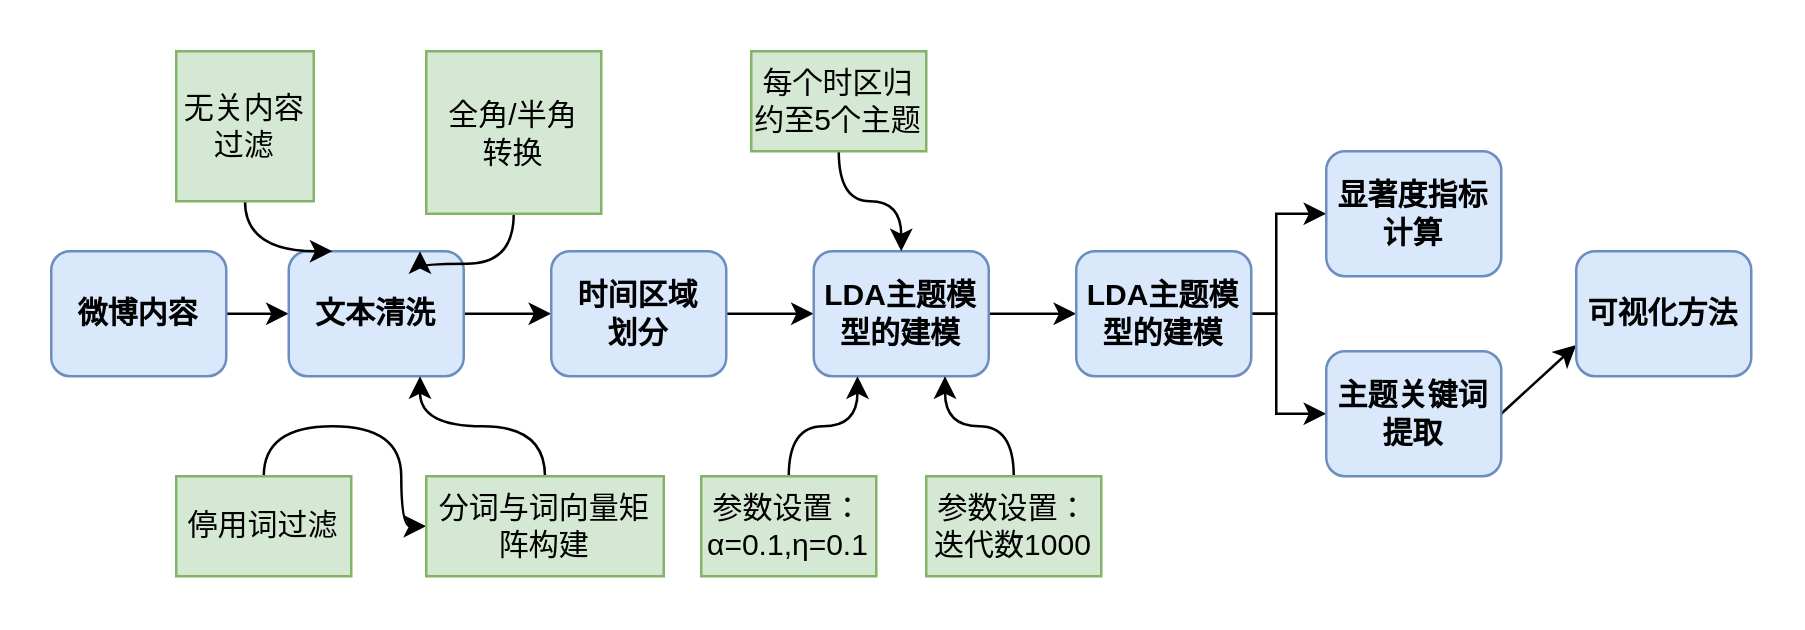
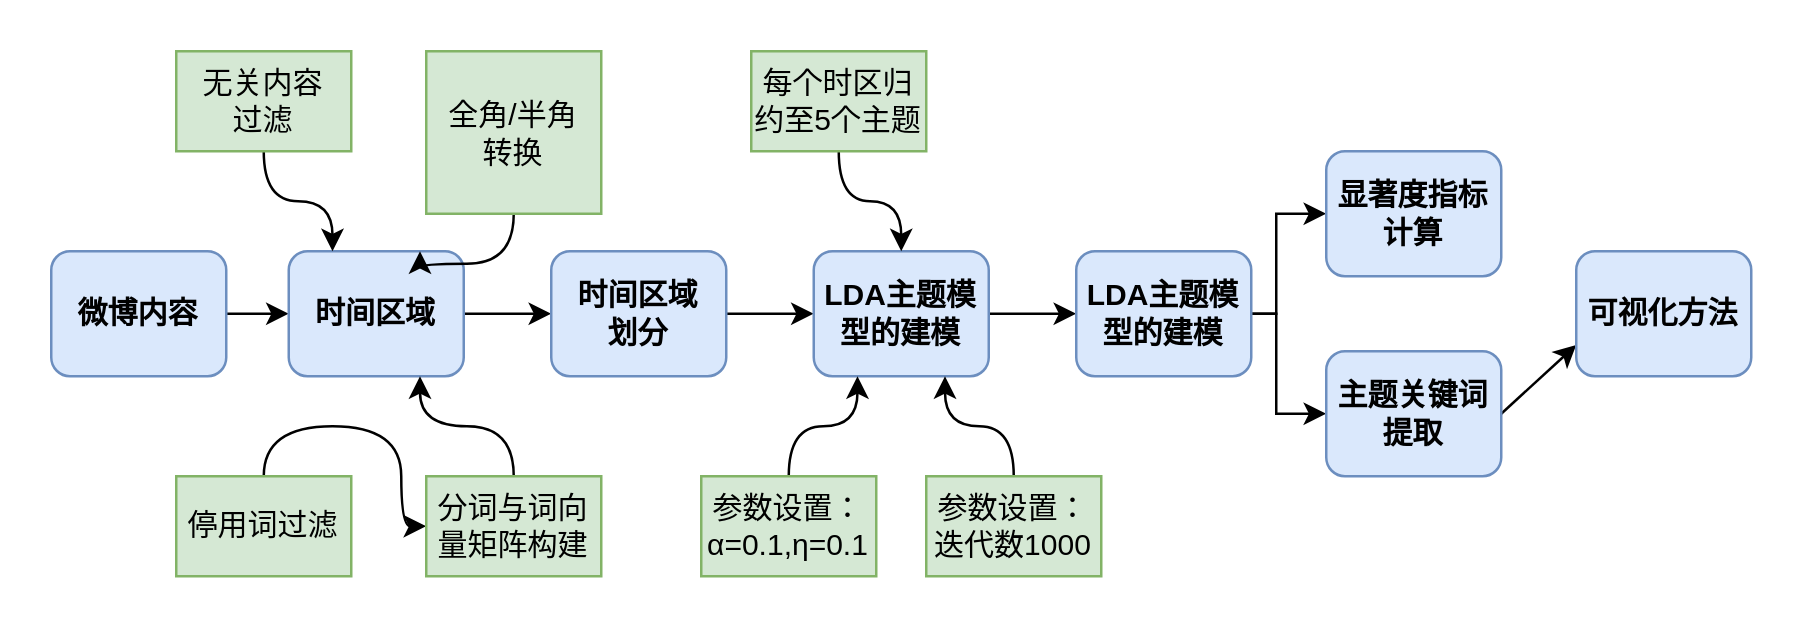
node "无关内容 过滤": size 138x150 -> 175x100
node "文本清洗": label "文本清洗" -> "时间区域"
node "分词与词向量矩阵构建": size 238x100 -> 175x100
